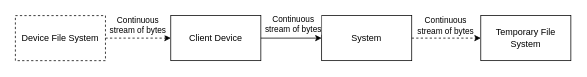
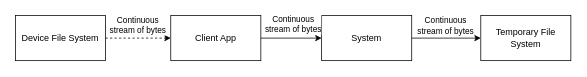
node "Device File System": style dashed -> solid
node "Client Device": label "Client Device" -> "Client App"
edge "System" -> "Temporary File System": style dashed -> solid
